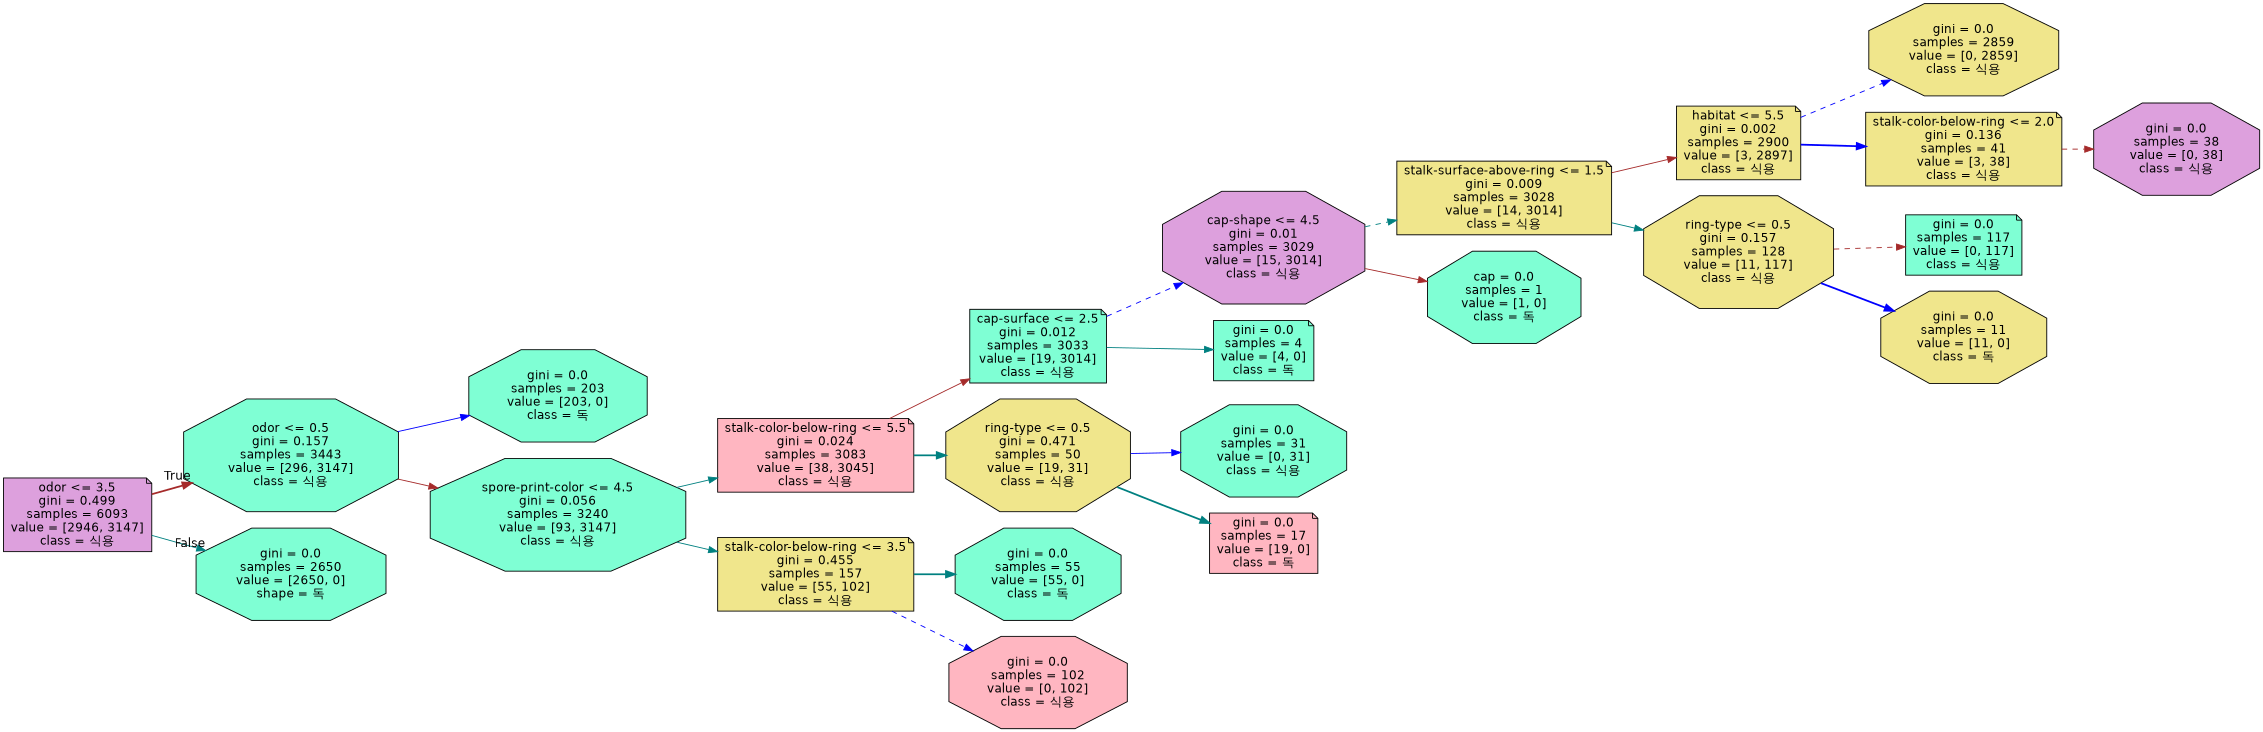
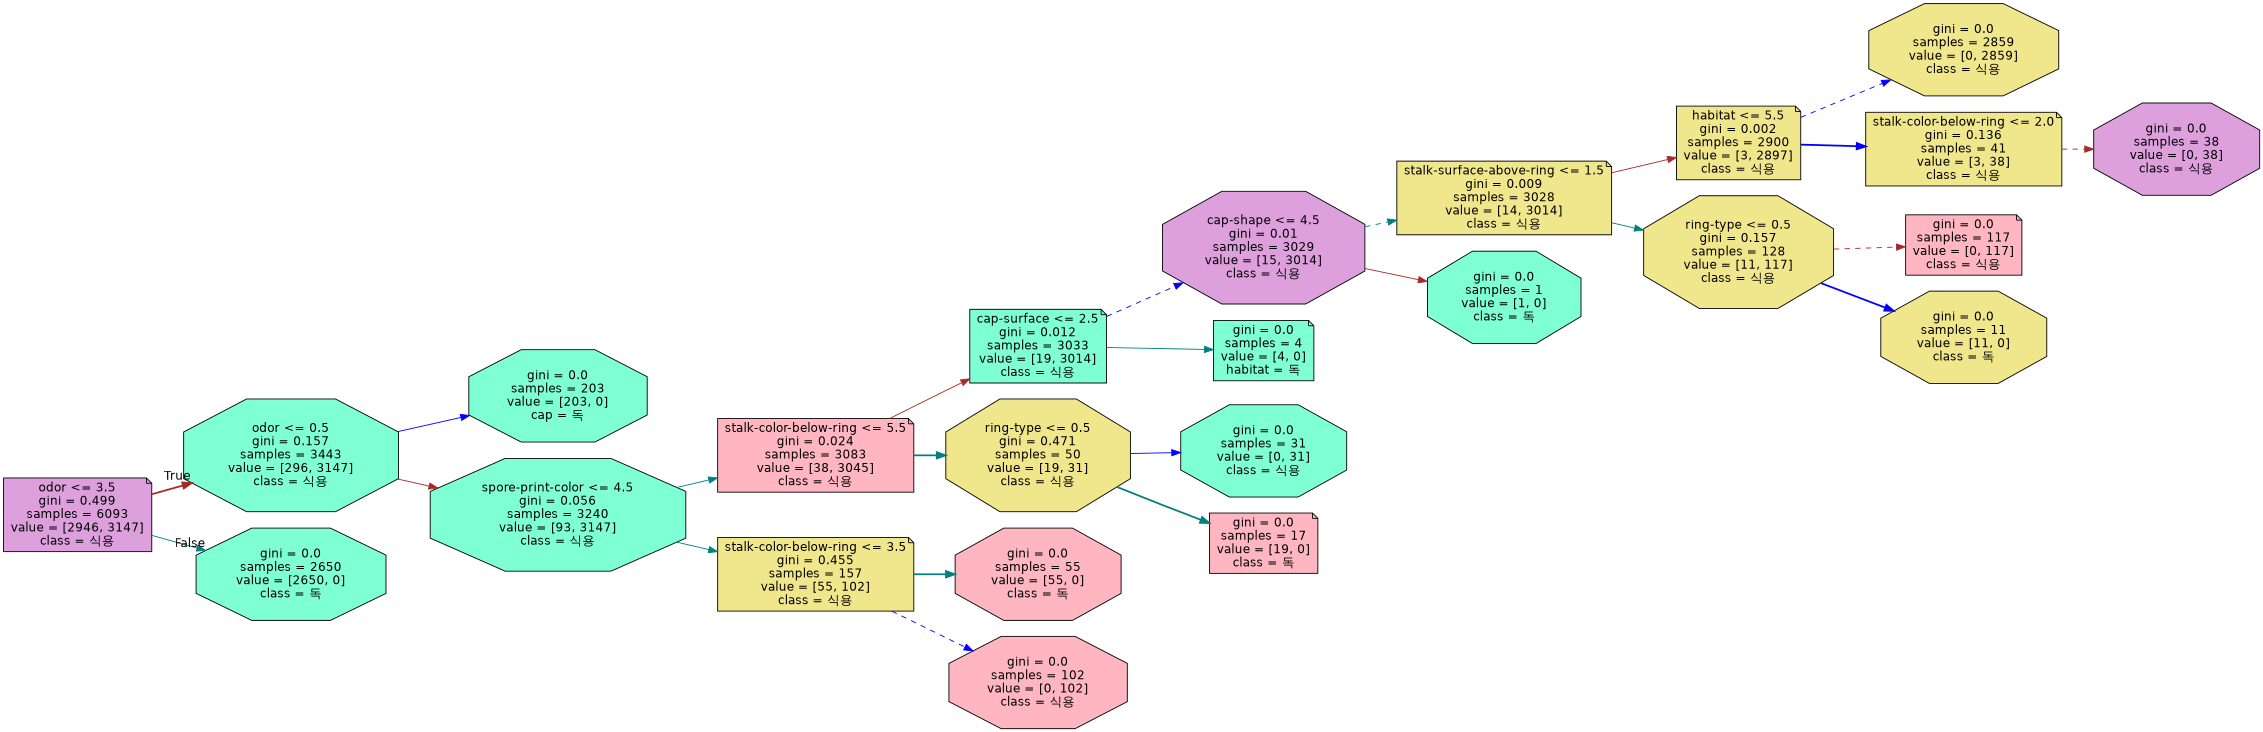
node "gini = 0.0 samples = 117 value = [0, 117] class = 식용": fillcolor aquamarine -> lightpink
node "cap = 0.0 samples = 1 value = [1, 0] class = 독": label "cap = 0.0 samples = 1 value = [1, 0] class = 독" -> "gini = 0.0 samples = 1 value = [1, 0] class = 독"
node "gini = 0.0 samples = 4 value = [4, 0] class = 독": label "gini = 0.0 samples = 4 value = [4, 0] class = 독" -> "gini = 0.0 samples = 4 value = [4, 0] habitat = 독"
node "gini = 0.0 samples = 203 value = [203, 0] class = 독": label "gini = 0.0 samples = 203 value = [203, 0] class = 독" -> "gini = 0.0 samples = 203 value = [203, 0] cap = 독"
node "gini = 0.0 samples = 2650 value = [2650, 0] shape = 독": label "gini = 0.0 samples = 2650 value = [2650, 0] shape = 독" -> "gini = 0.0 samples = 2650 value = [2650, 0] class = 독"
node "gini = 0.0 samples = 55 value = [55, 0] class = 독": fillcolor aquamarine -> lightpink
